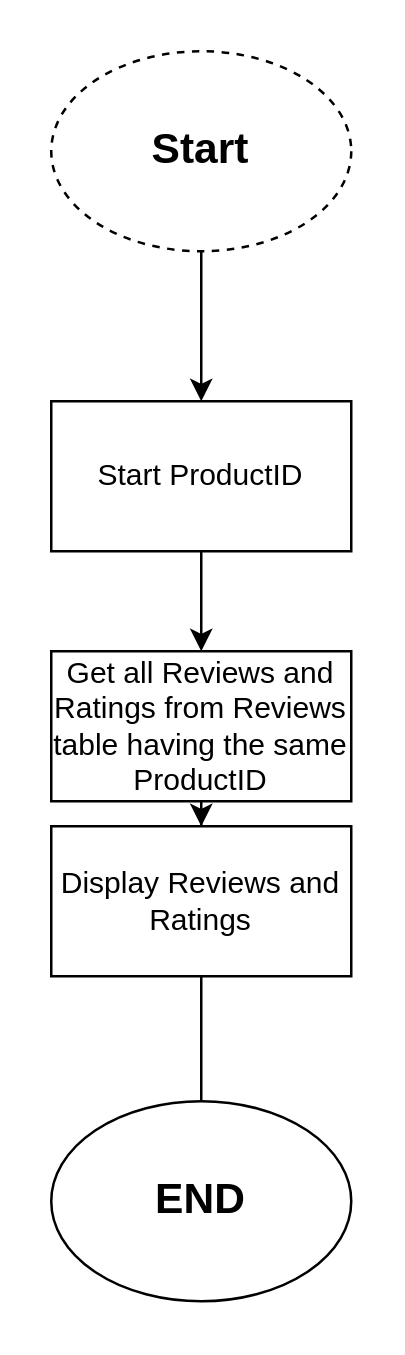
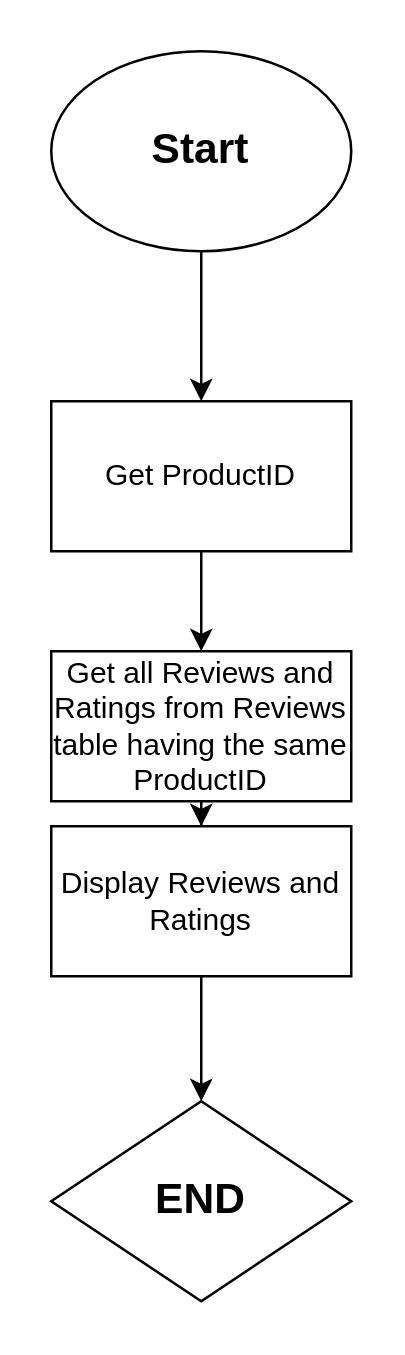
node "Start": style dashed -> solid
node "Start ProductID": label "Start ProductID" -> "Get ProductID"
edge "Display Reviews and Ratings" -- "END": arrowhead none -> classic
node "END": shape ellipse -> diamond
